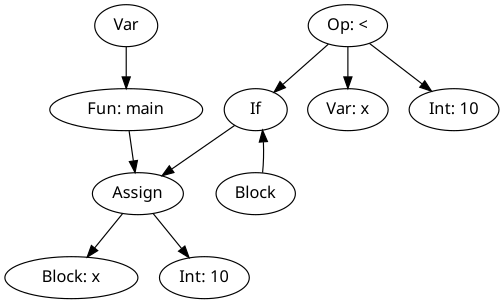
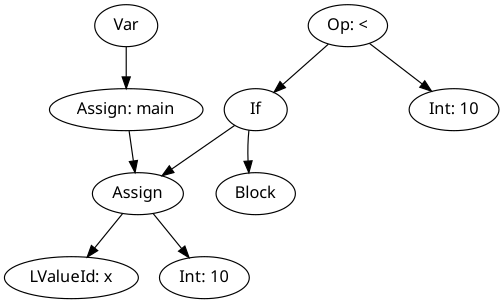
node "Fun: main": label "Fun: main" -> "Assign: main"
node "Var: x": removed
edge "Block" -> "If": reversed
node "Block: x": label "Block: x" -> "LValueId: x"
